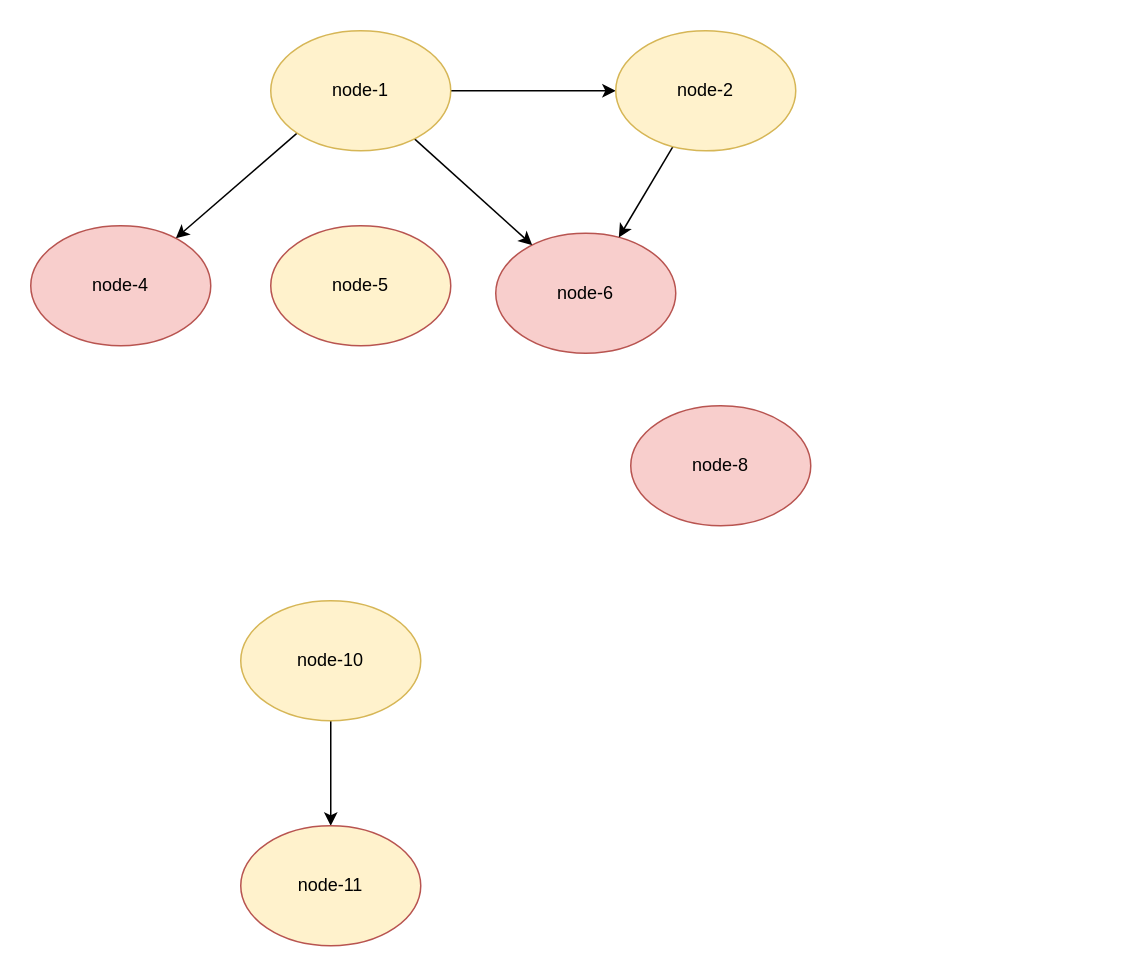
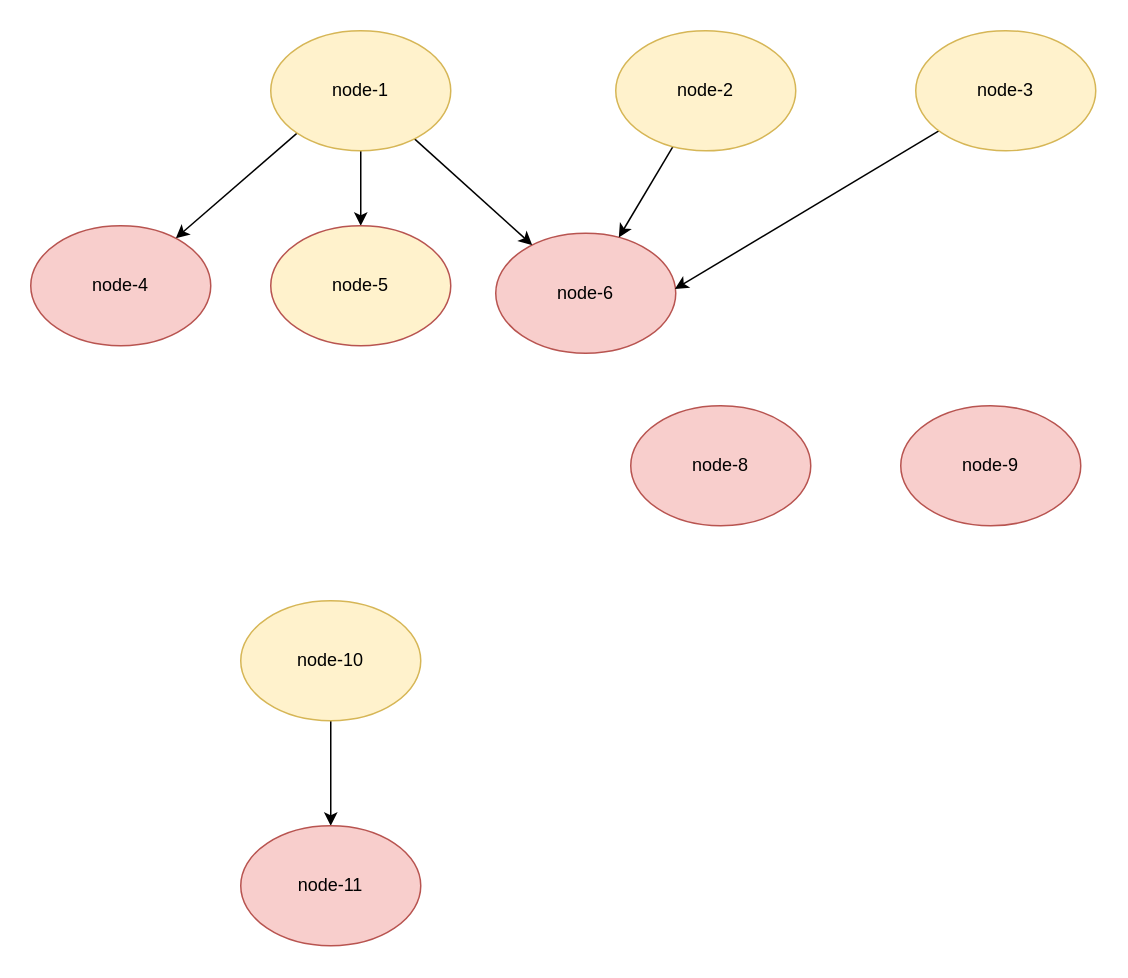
edge "node-1" -> "node-2": now "node-1" -> "node-5"
node "node-3": added
edge "node-3" -> "node-6": added
node "node-9": added
node "node-11": fillcolor #fff2cc -> #f8cecc
